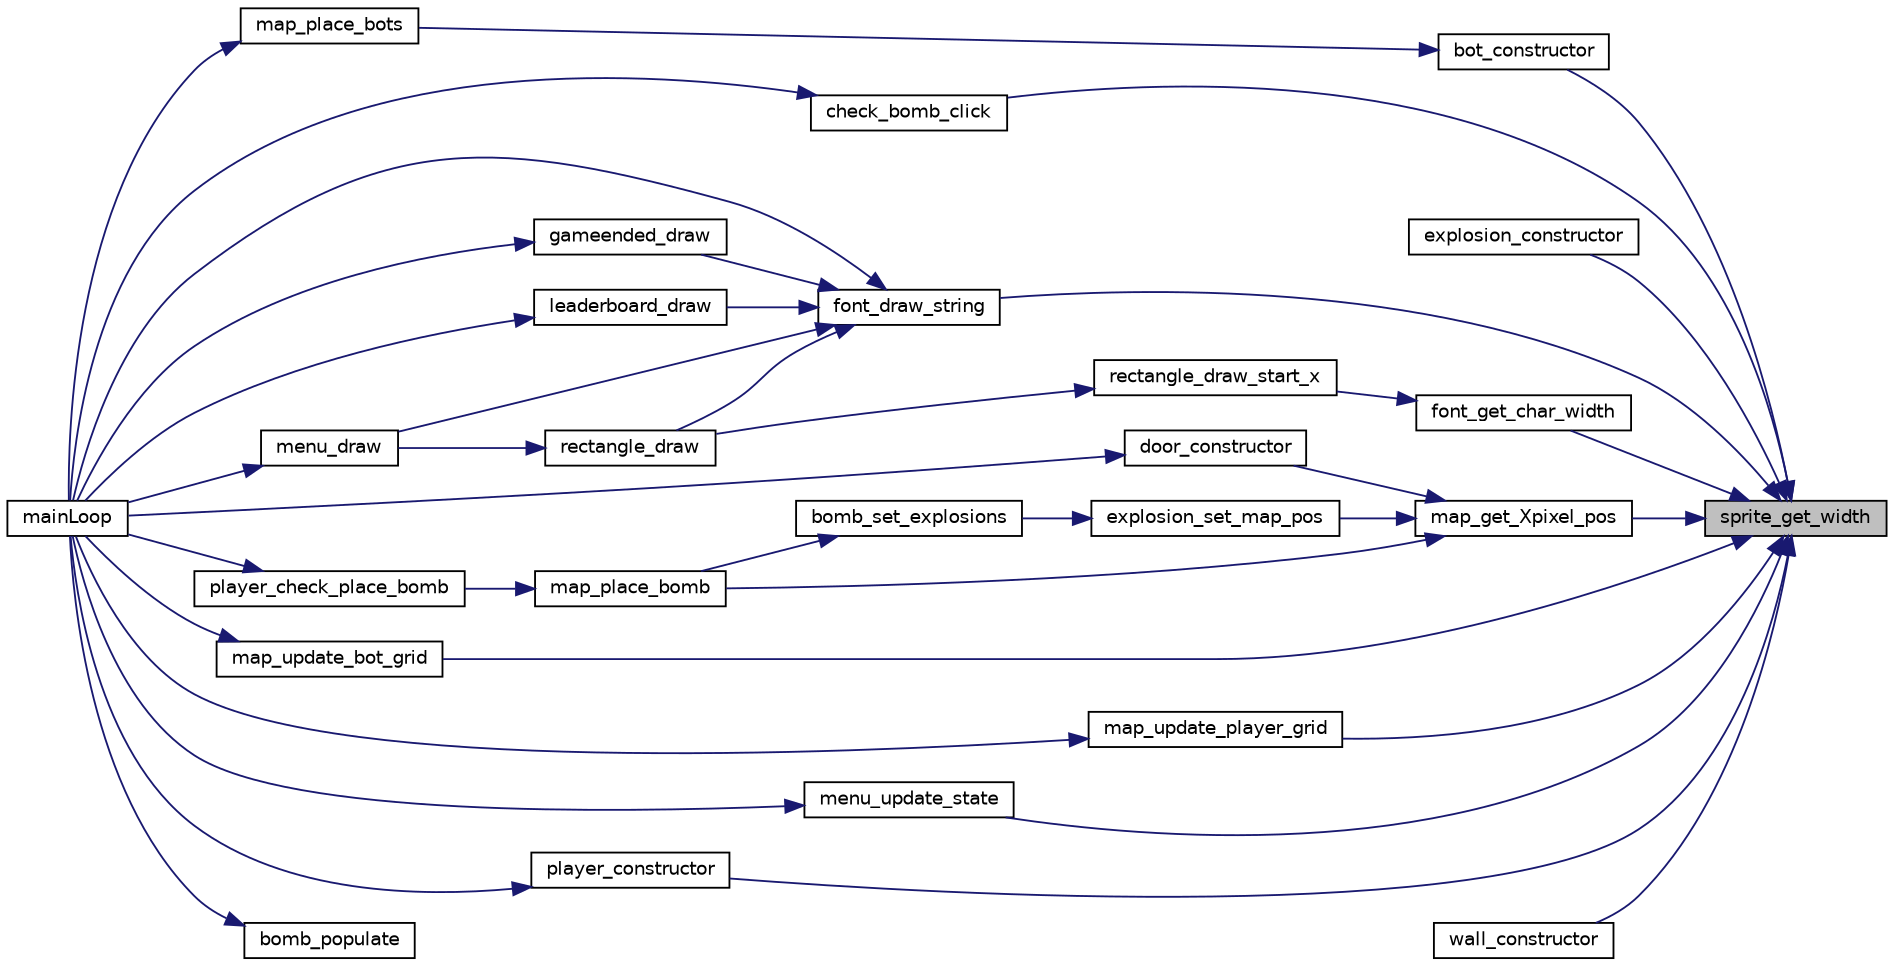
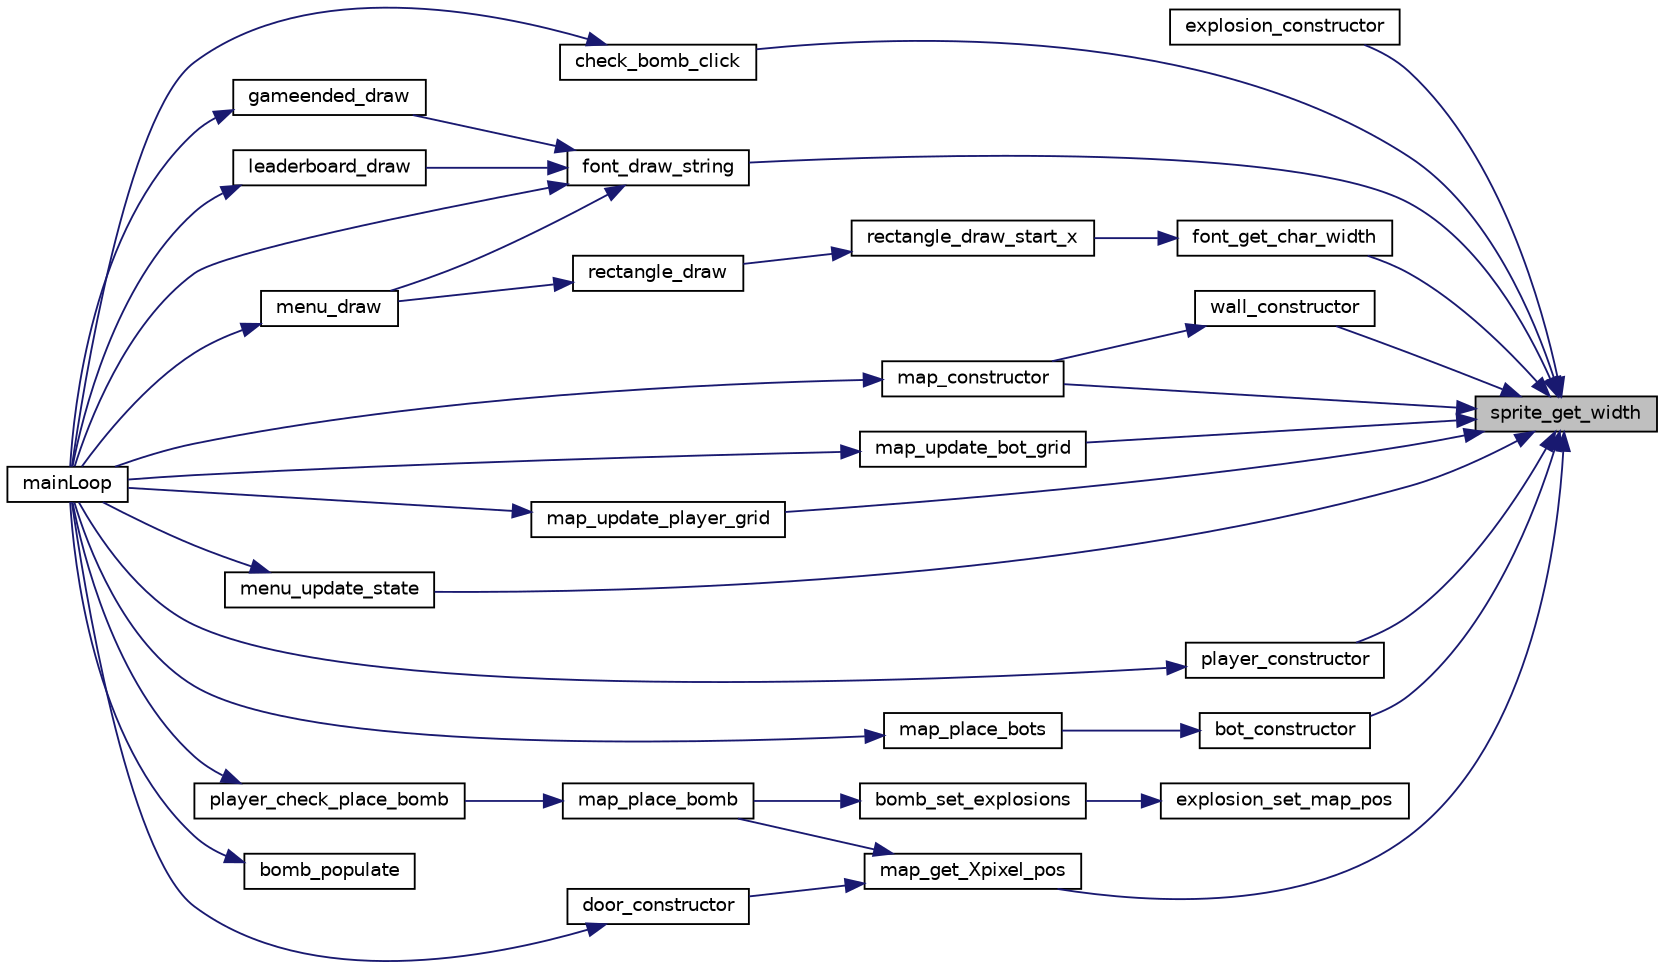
node "map_constructor": added
edge "rectangle_draw" -> "font_draw_string": removed
edge "explosion_set_map_pos" -> "map_get_Xpixel_pos": removed
